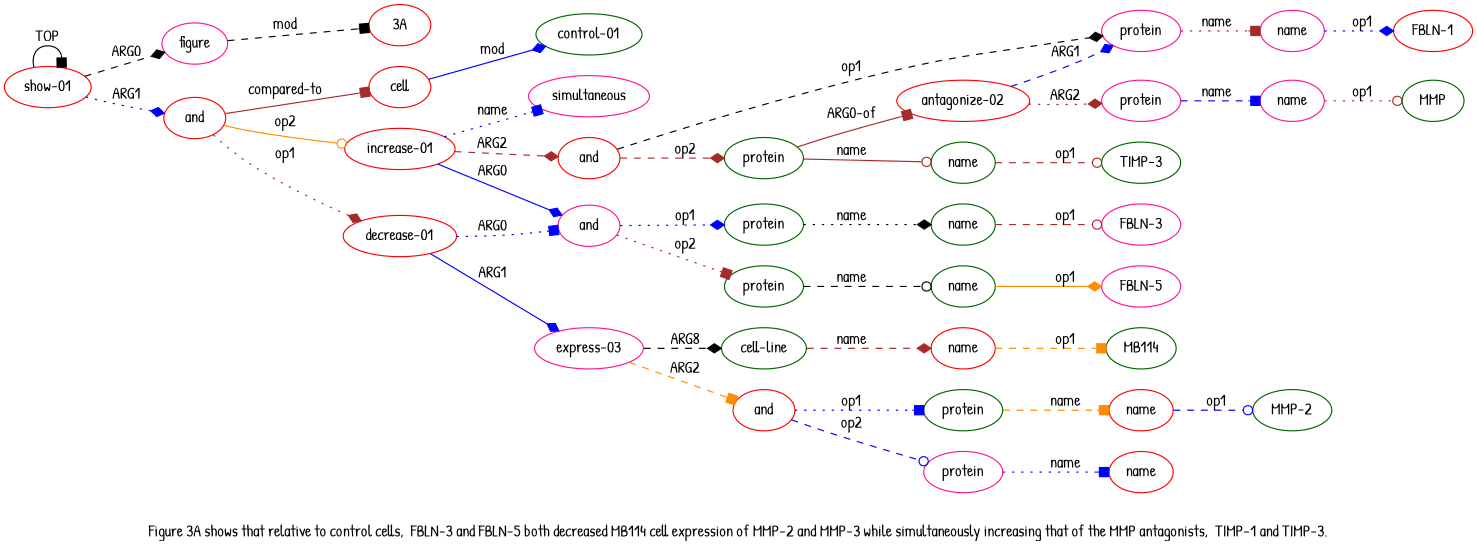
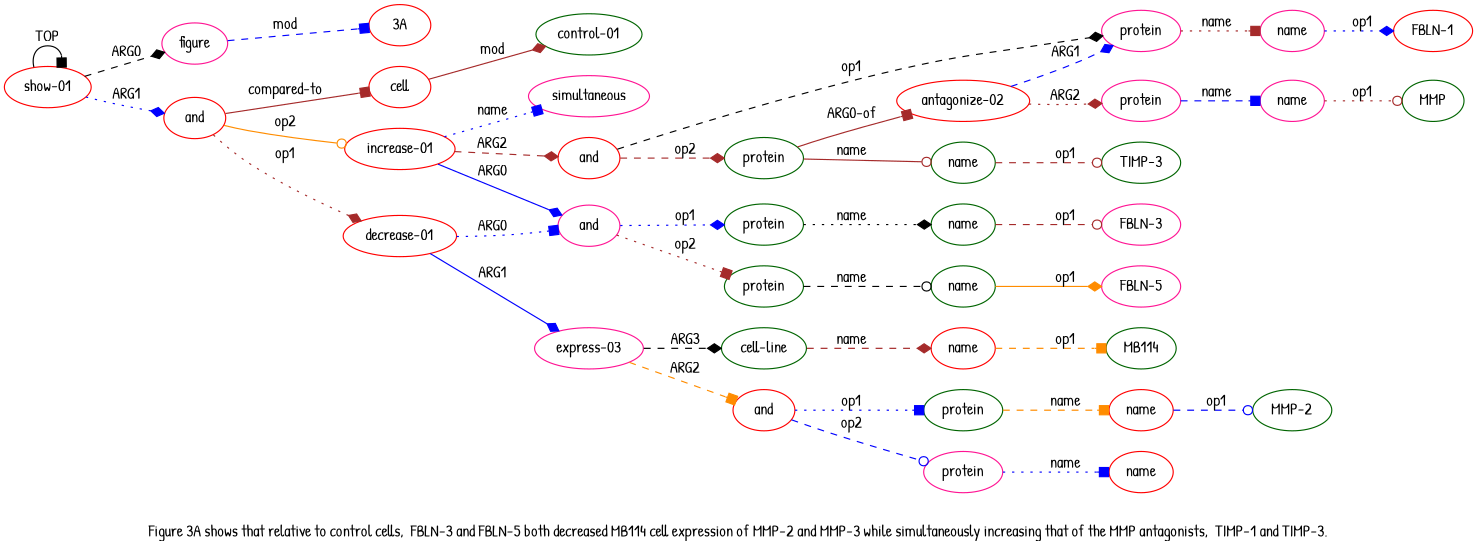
edge "figure" -> "3A": color black -> blue
edge "cell" -> "control-01": color blue -> brown
edge "express-03" -> "cell-line": label "ARG8" -> "ARG3"
